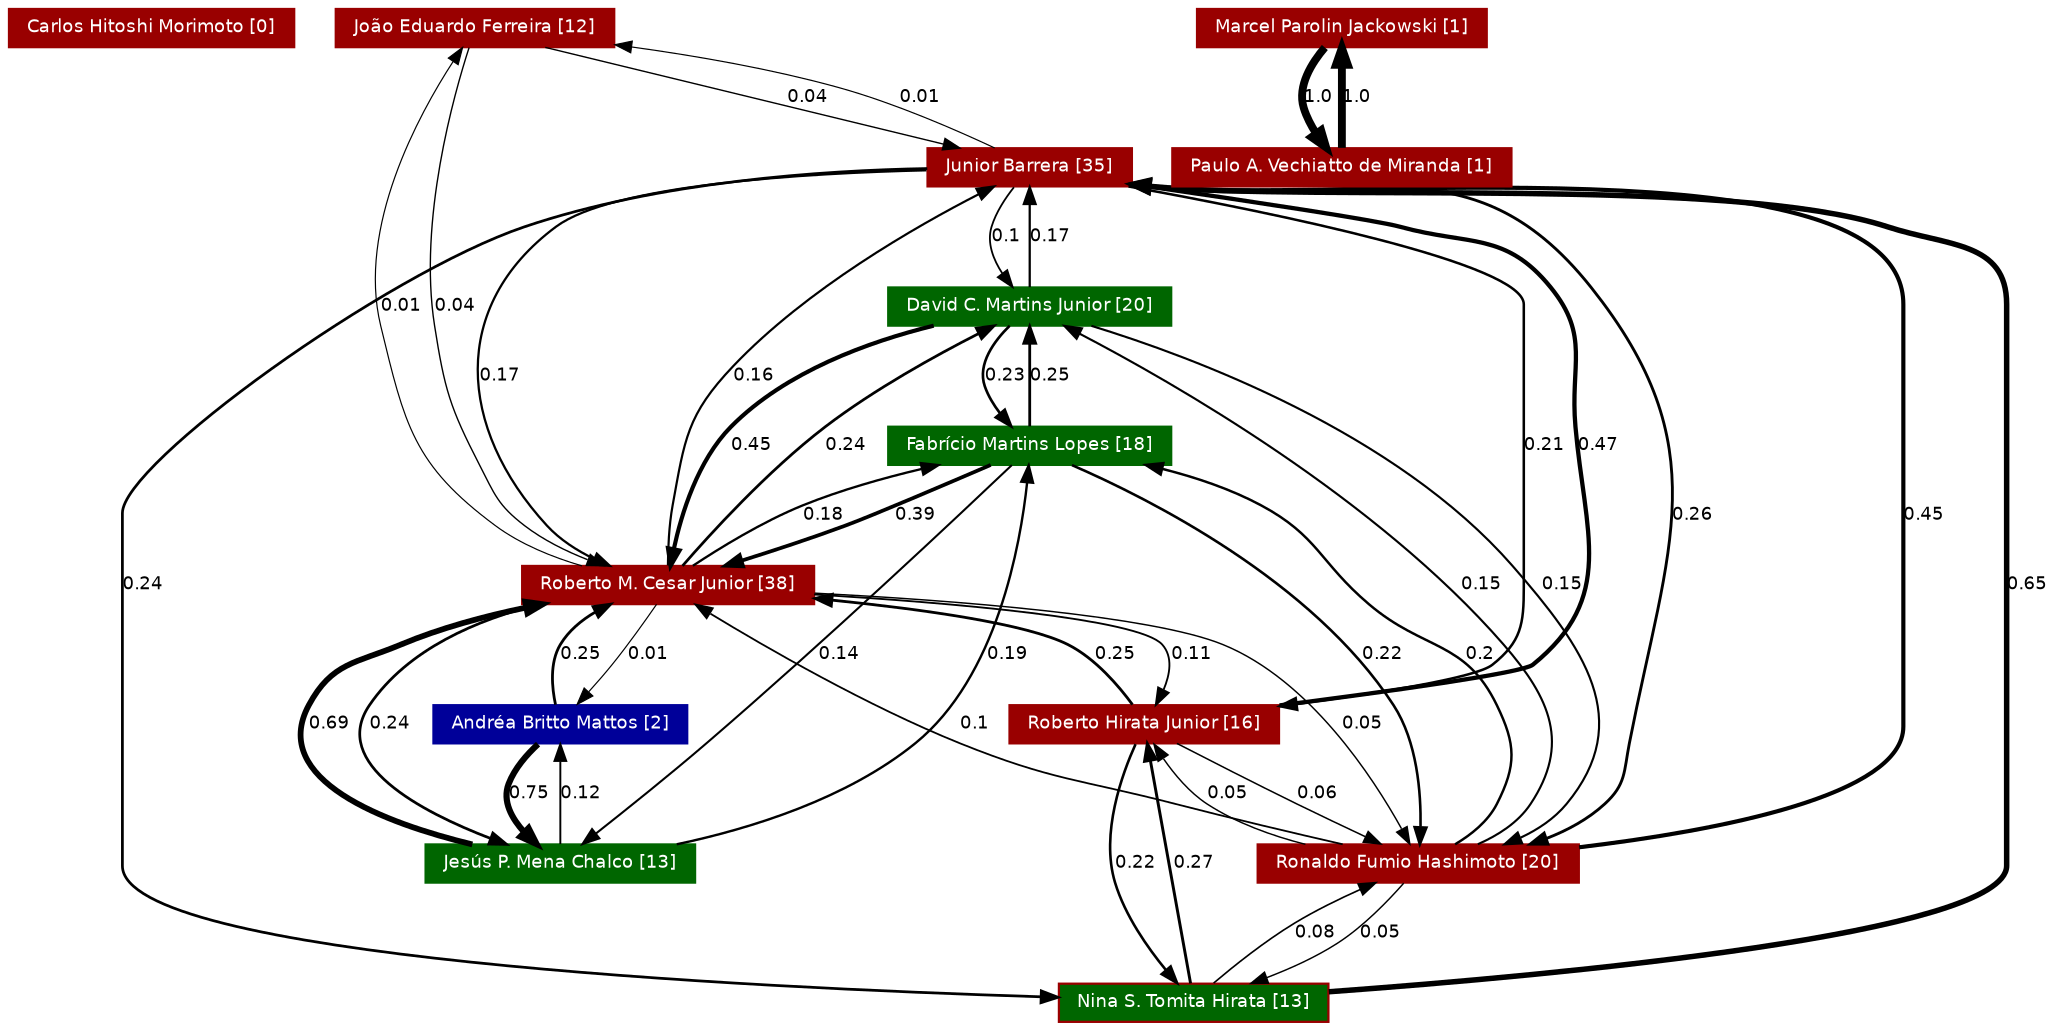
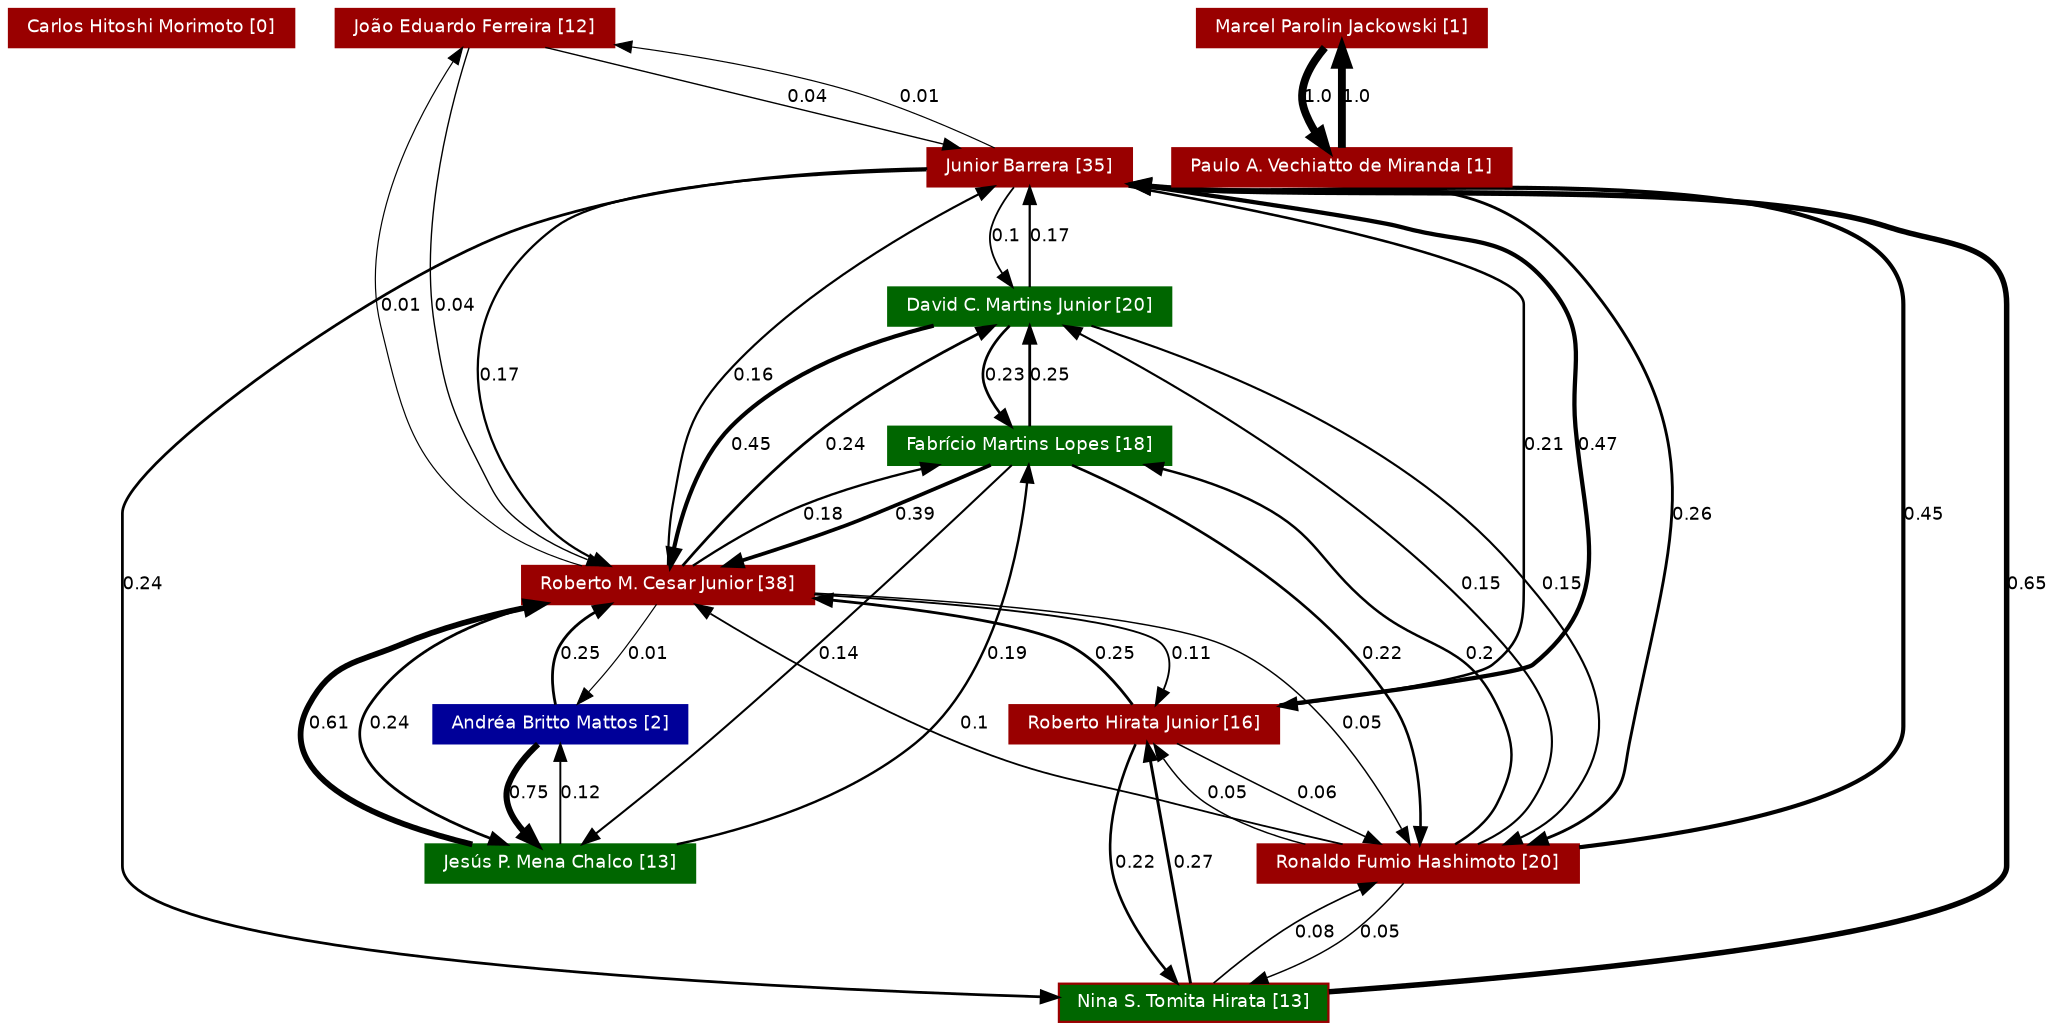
edge "Jesús P. Mena Chalco [13]" -> "Roberto M. Cesar Junior [38]": label "0.69" -> "0.61"
